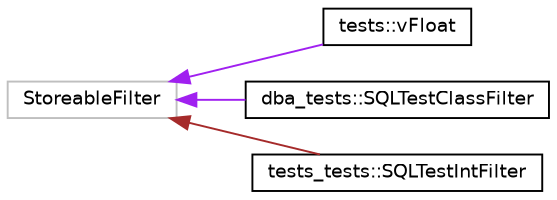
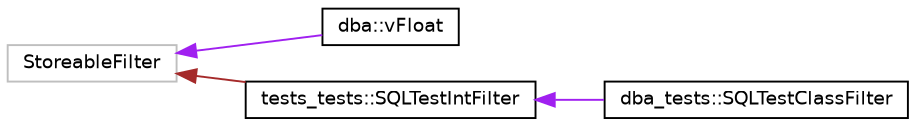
node "tests::vFloat": label "tests::vFloat" -> "dba::vFloat"
edge "dba_tests::SQLTestClassFilter" -> "StoreableFilter": now "dba_tests::SQLTestClassFilter" -> "tests_tests::SQLTestIntFilter"
